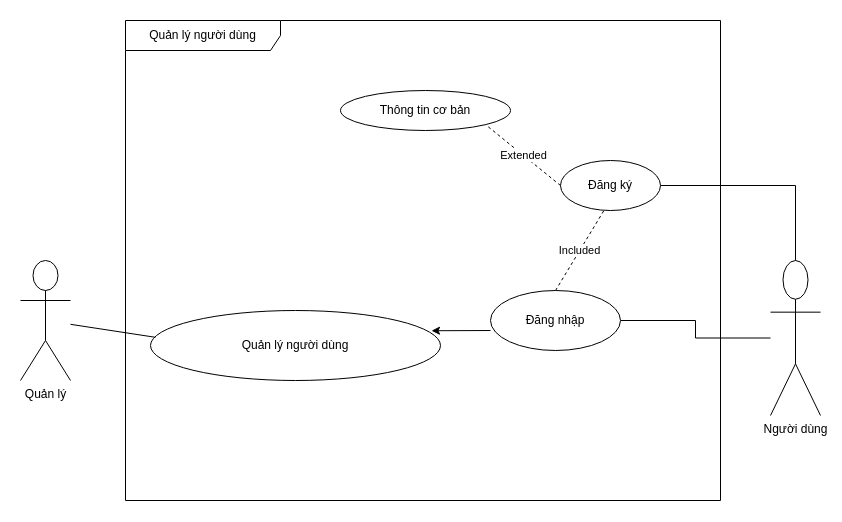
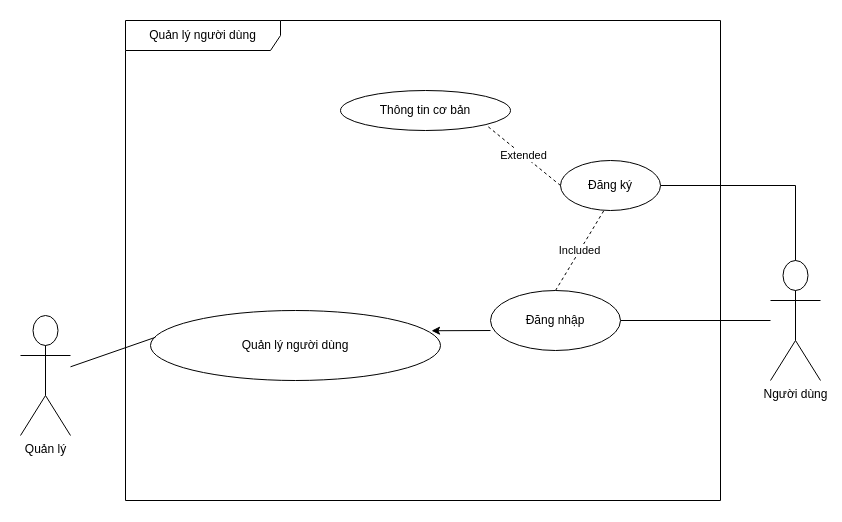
node "Quản lý": moved (46, 321) -> (46, 376)
node "Người dùng": size 50x155 -> 50x120
